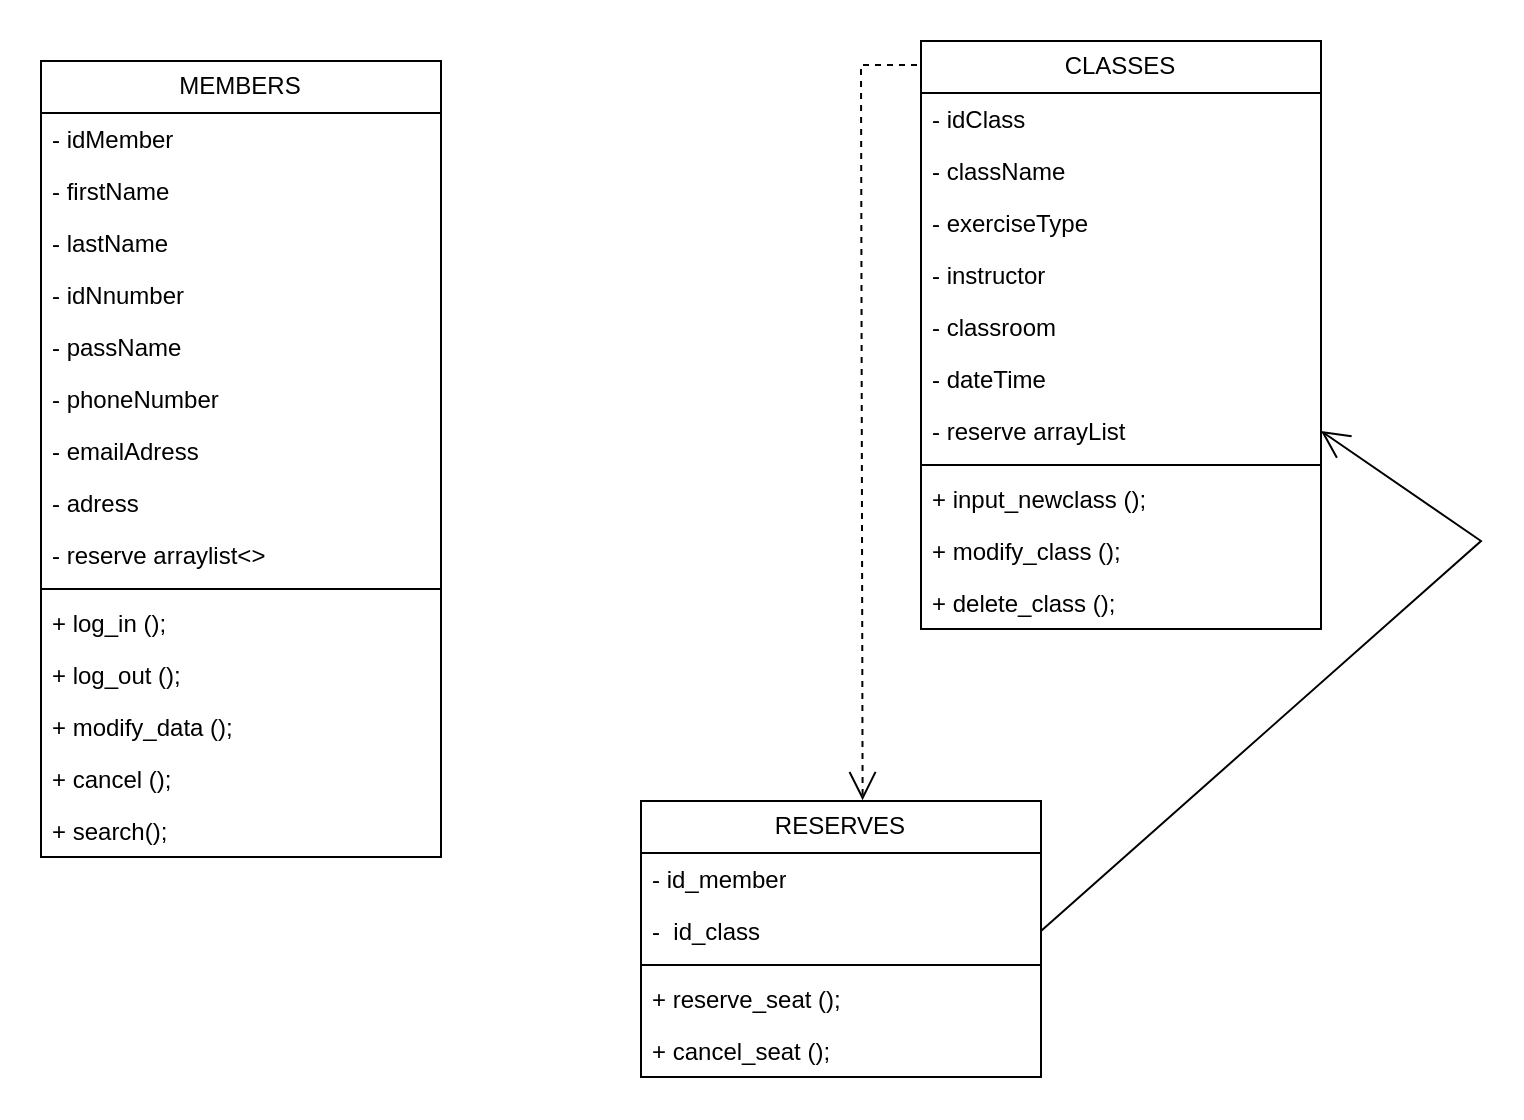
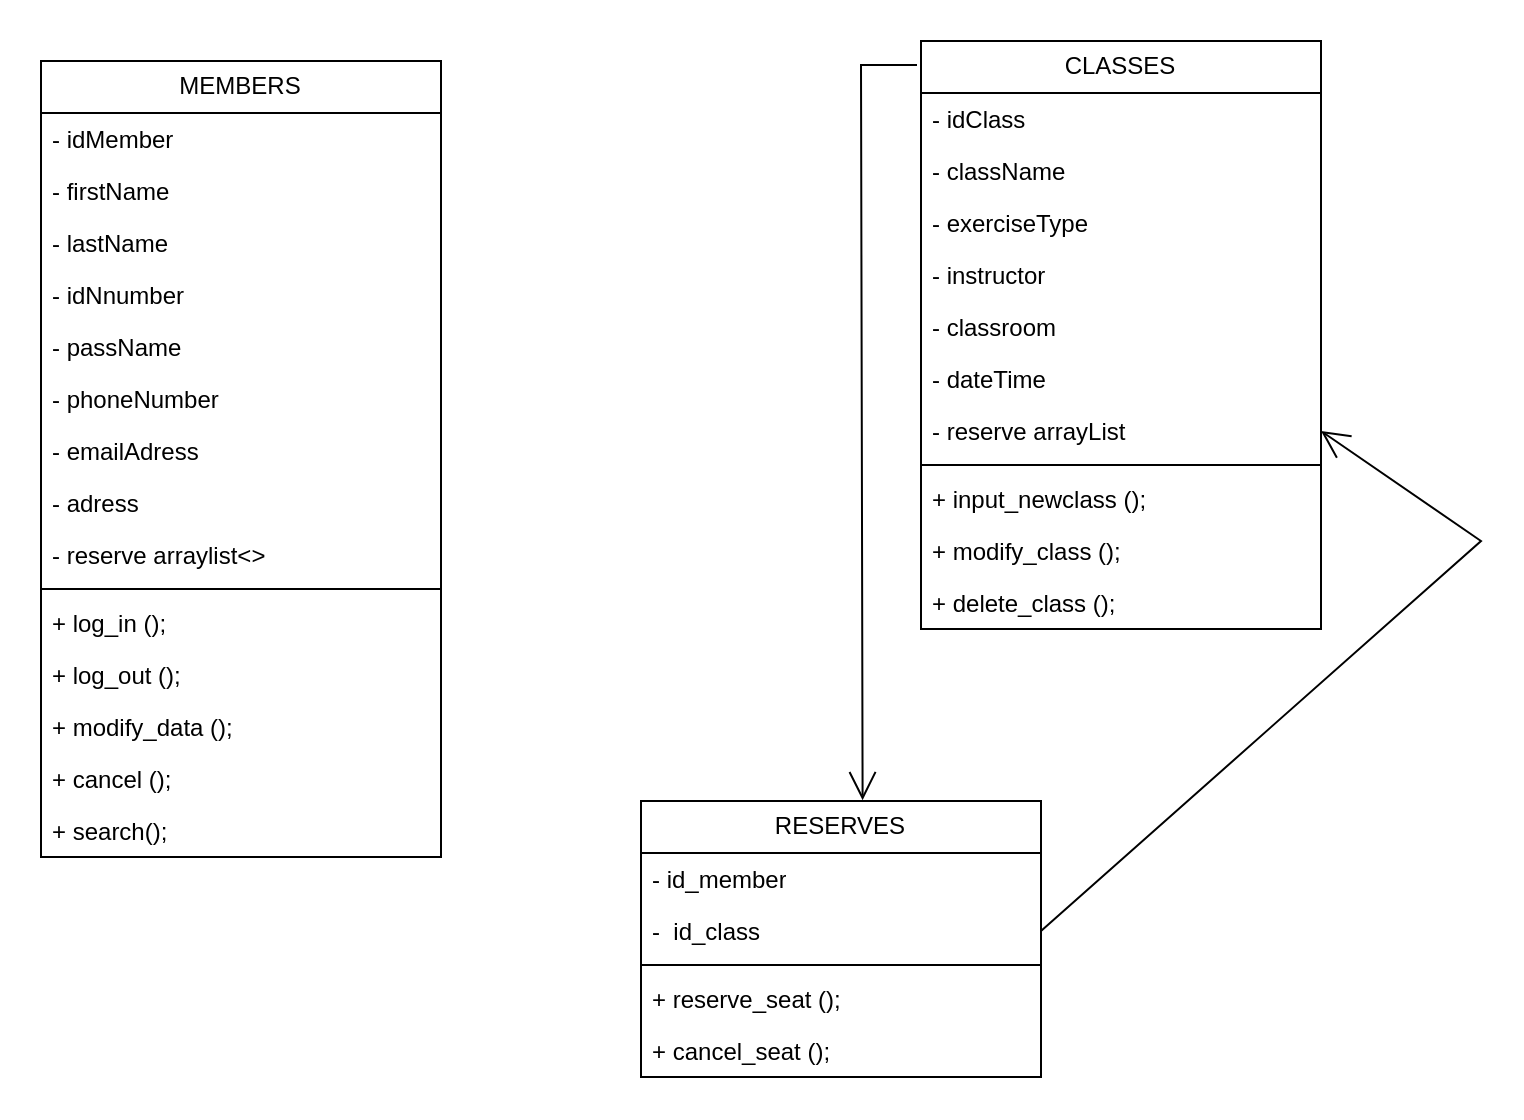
edge "CLASSES" -> "RESERVES": style dashed -> solid
